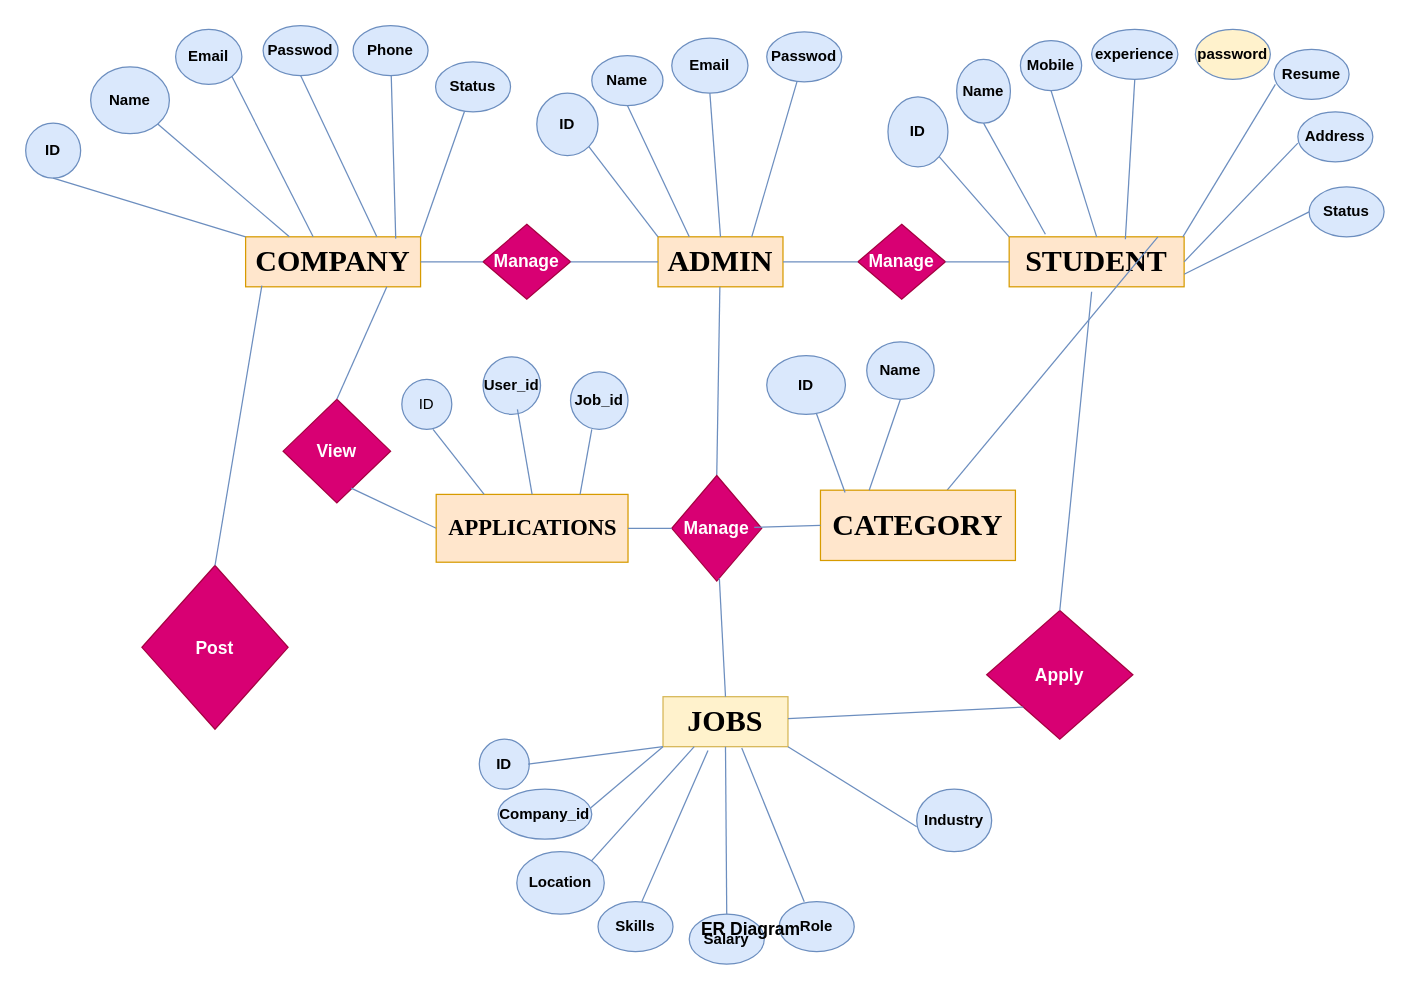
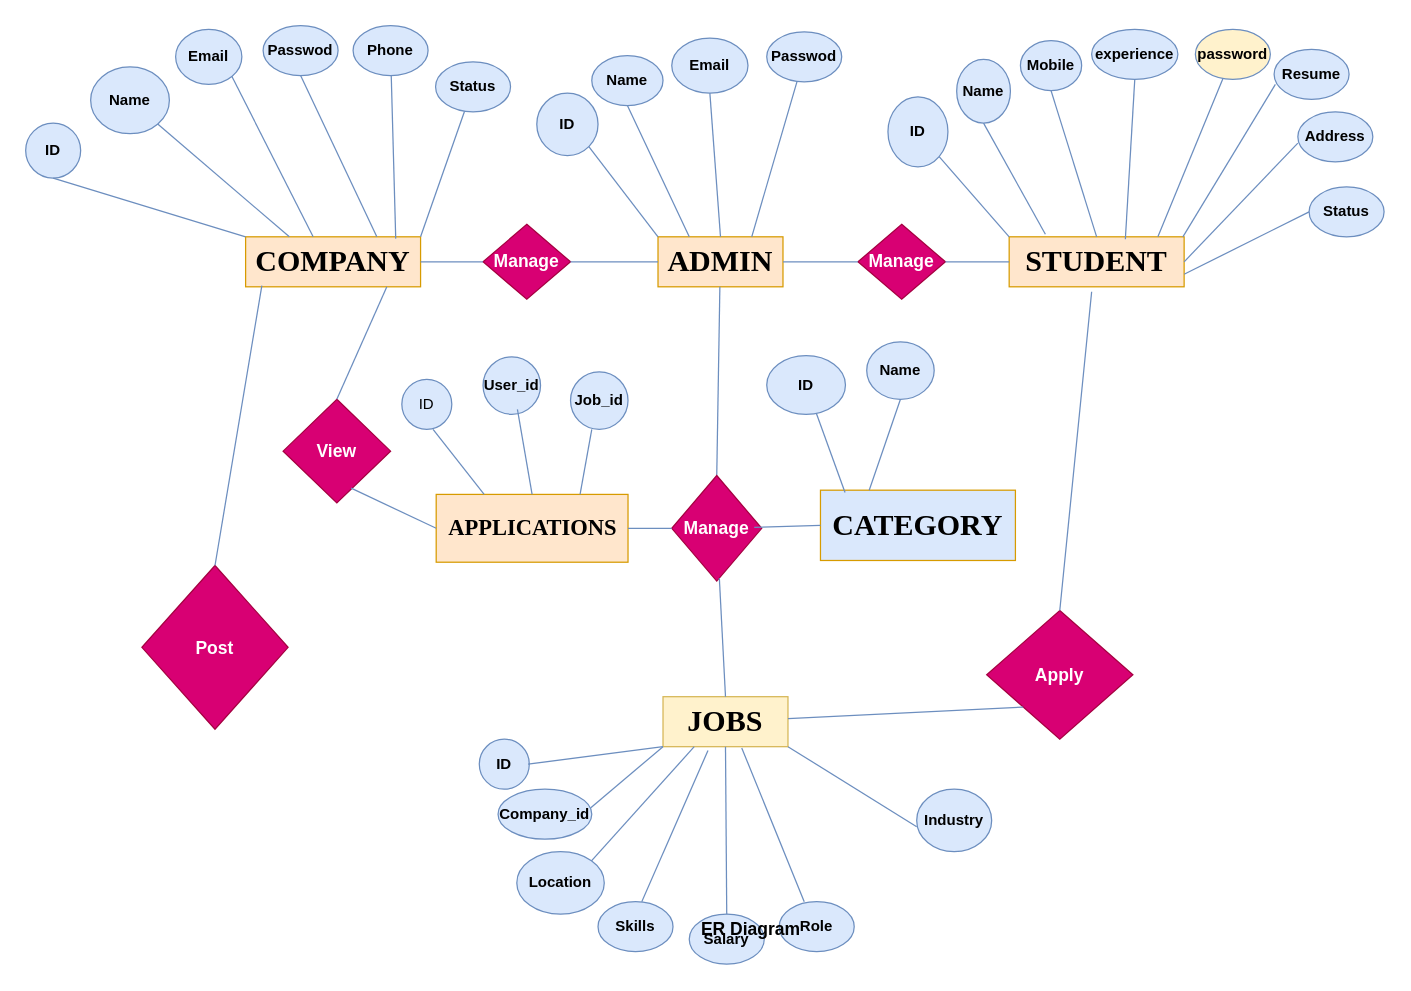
edge "STUDENT" -- "CATEGORY": now "STUDENT" -- "password"
node "CATEGORY": fillcolor #ffe6cc -> #dae8fc
